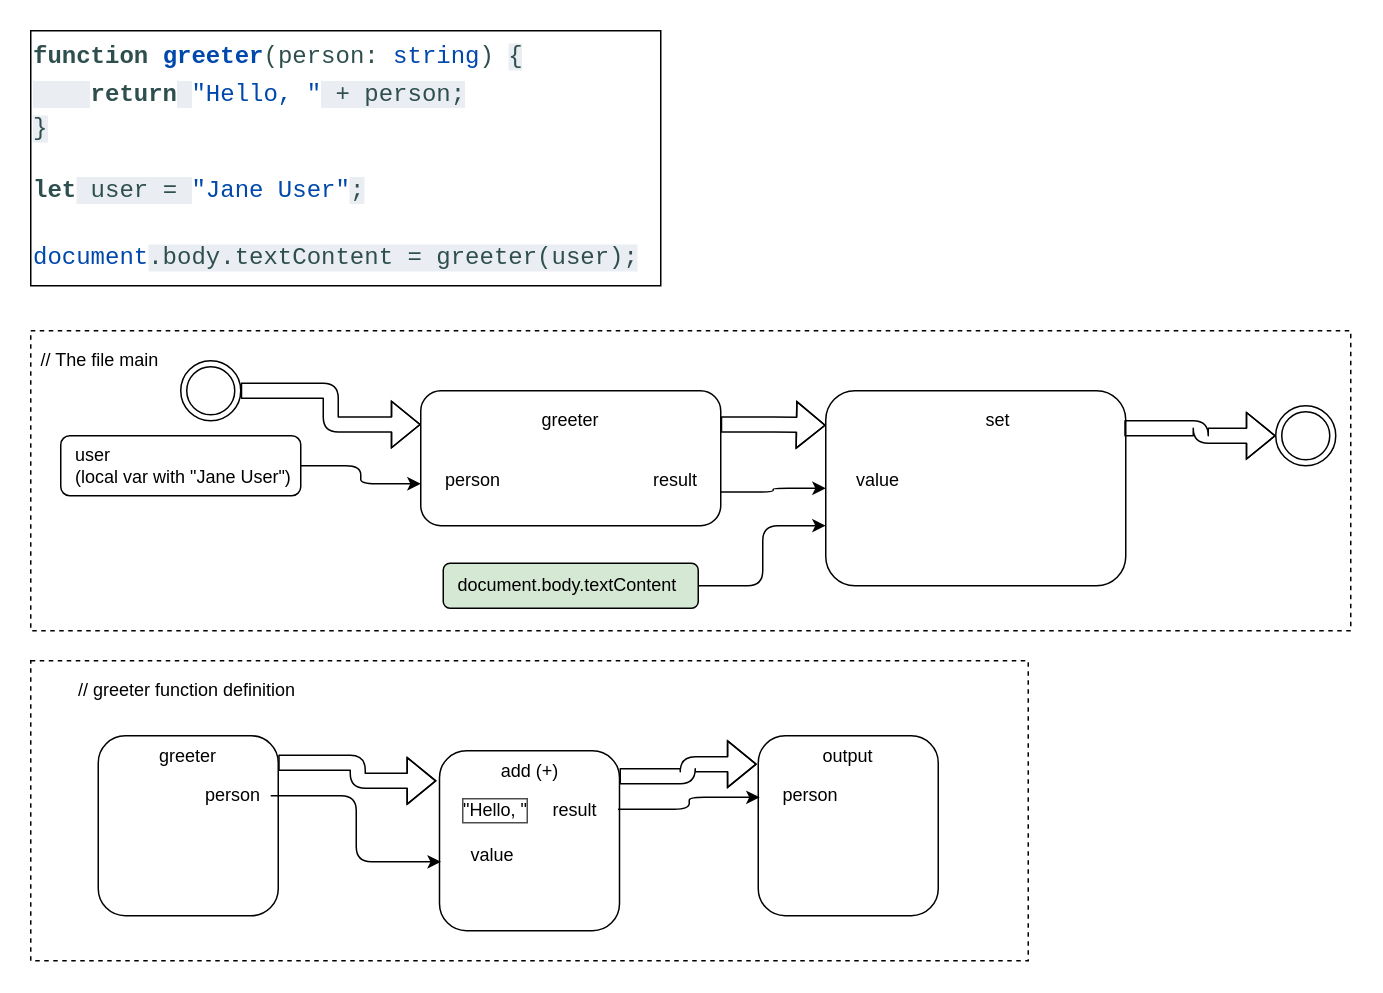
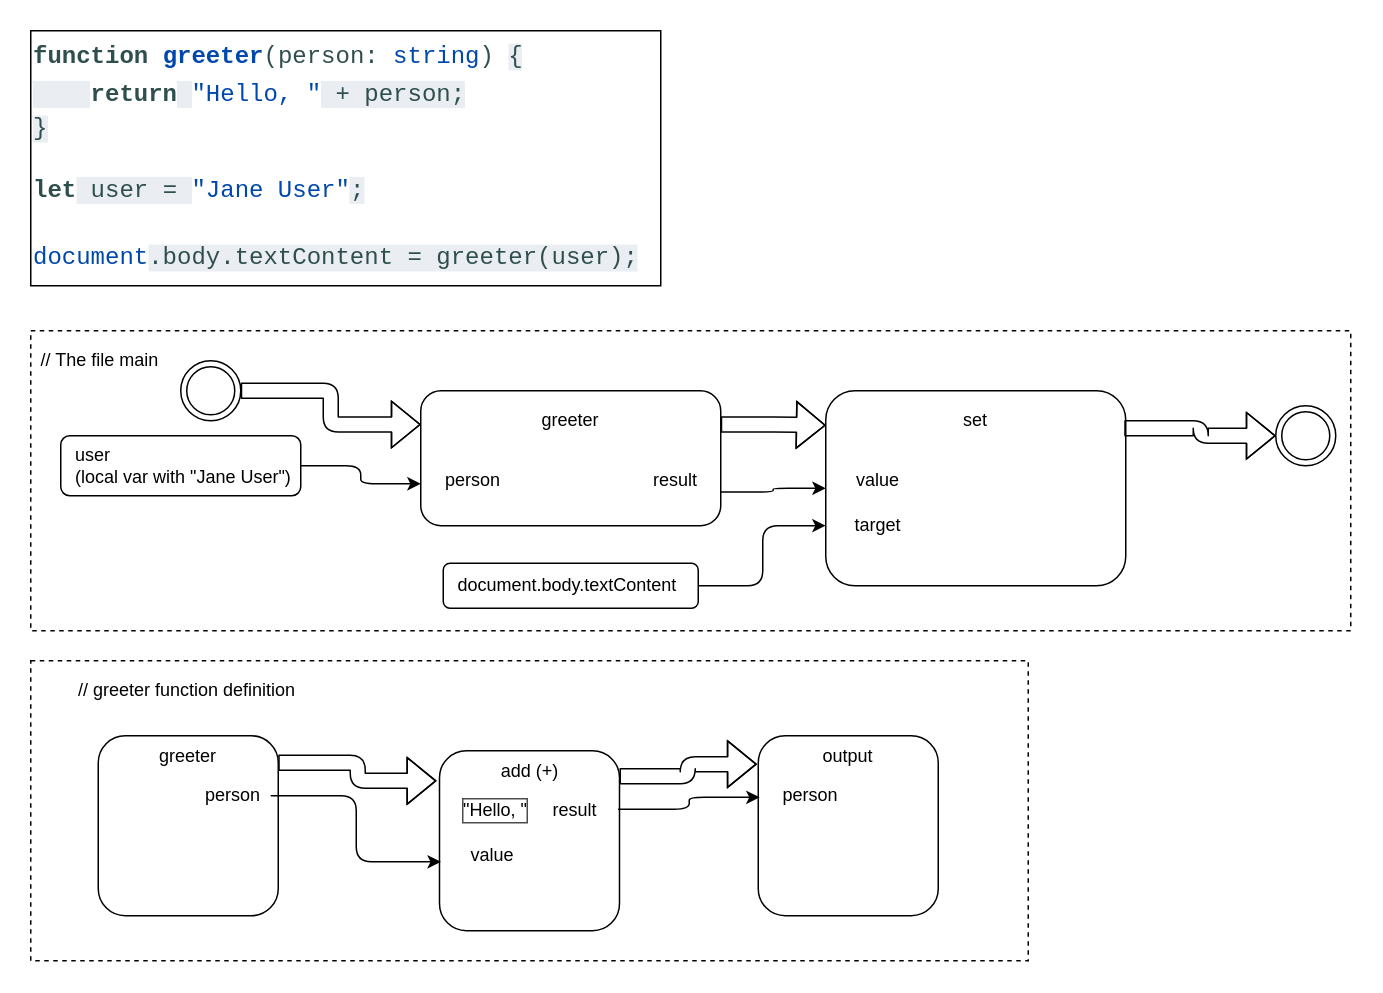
node "set": moved (998, 421) -> (976, 421)
node "target": added
node "document.body.textContent": fillcolor #d5e8d4 -> #ffffff
